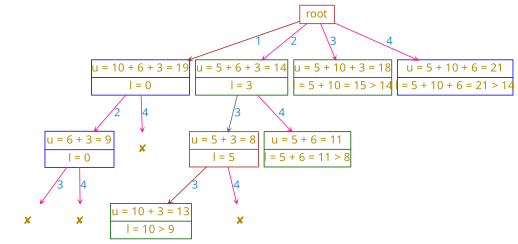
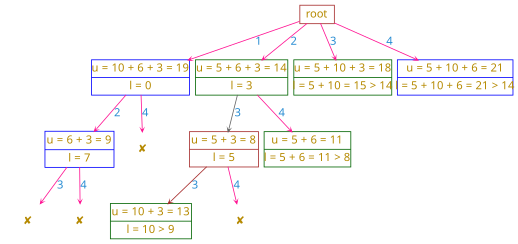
edge "root" -> "u = 10 + 6 + 3 = 19": color brown -> deeppink
node "u = 6 + 3 = 9": text "l = 0" -> "l = 7"
